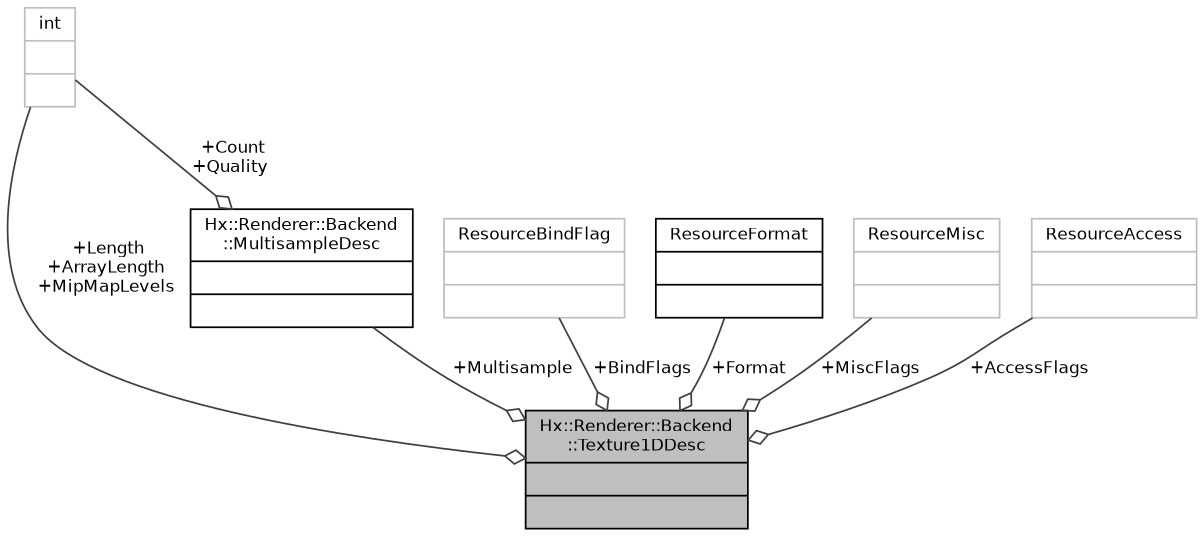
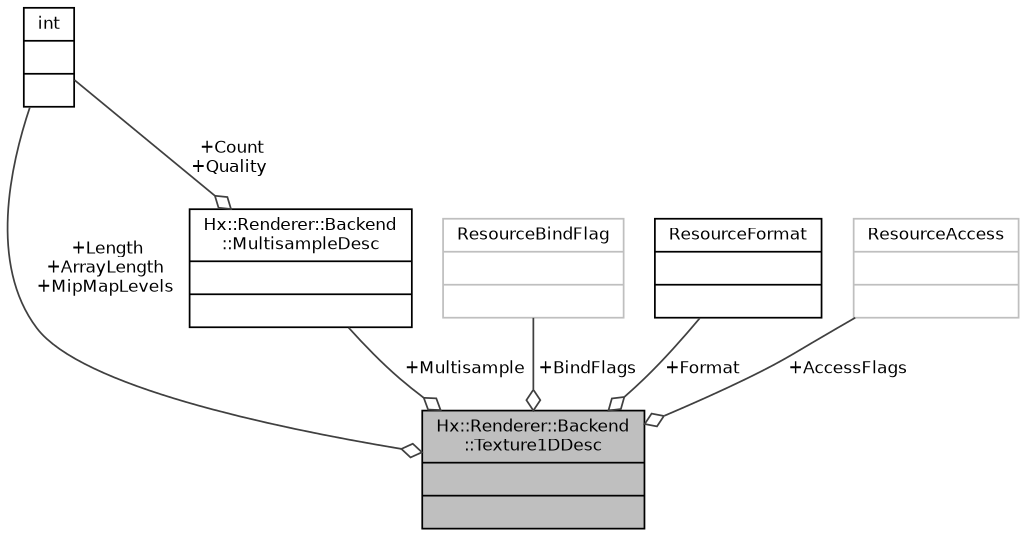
node "int": color grey75 -> black
node "ResourceMisc": removed
